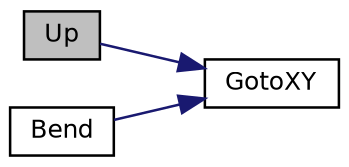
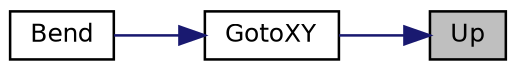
edge "Up" -> "GotoXY": reversed
